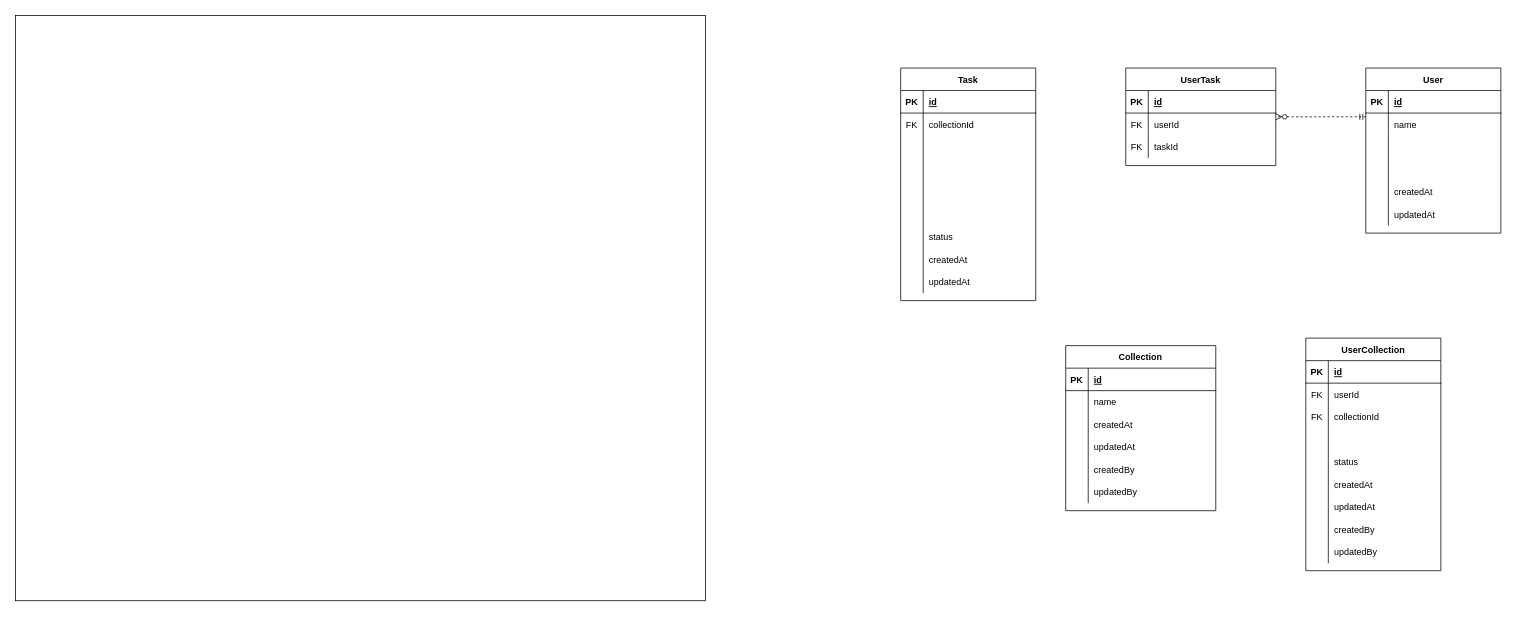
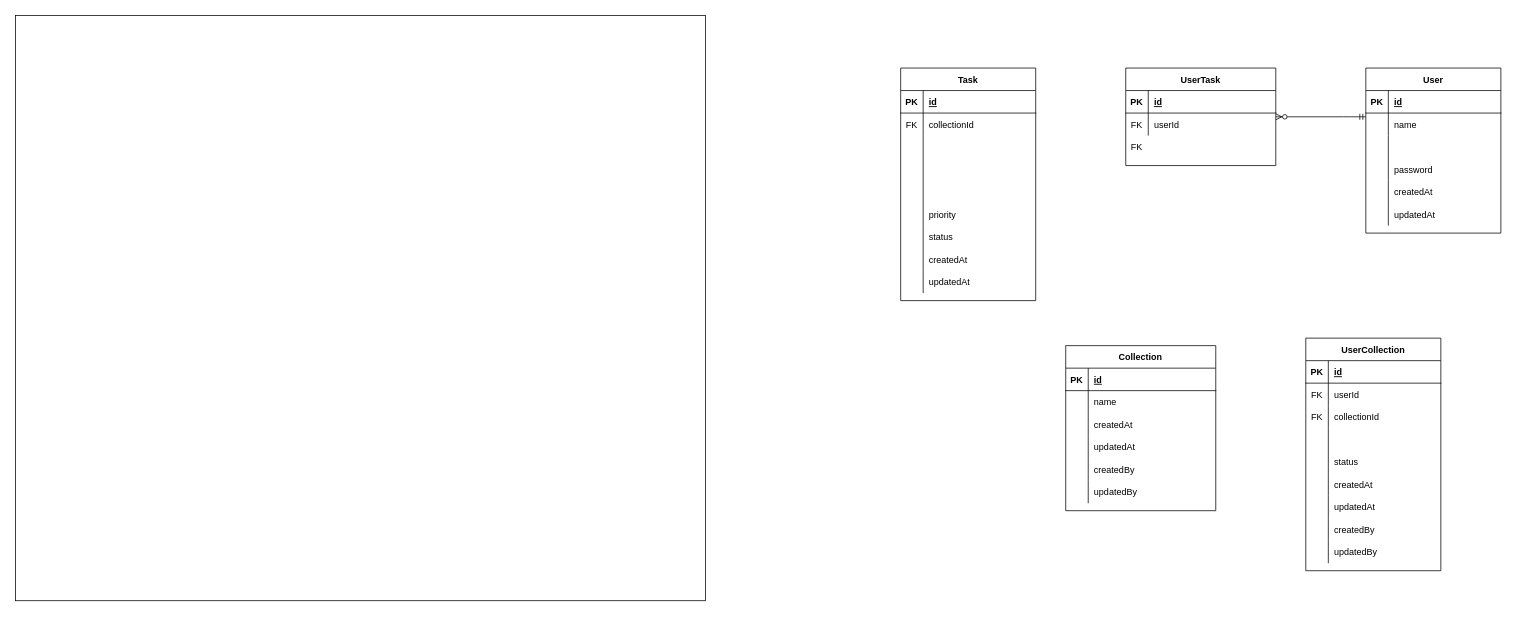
edge "UserTask" -- "User": style dashed -> solid
node "taskId": removed
node "password": added
node "priority": added
